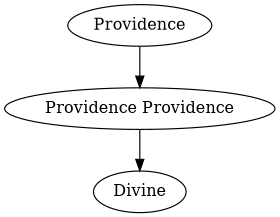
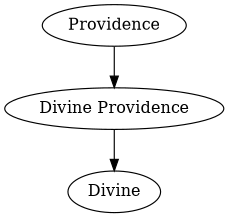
node "Providence Providence": label "Providence Providence" -> "Divine Providence"
